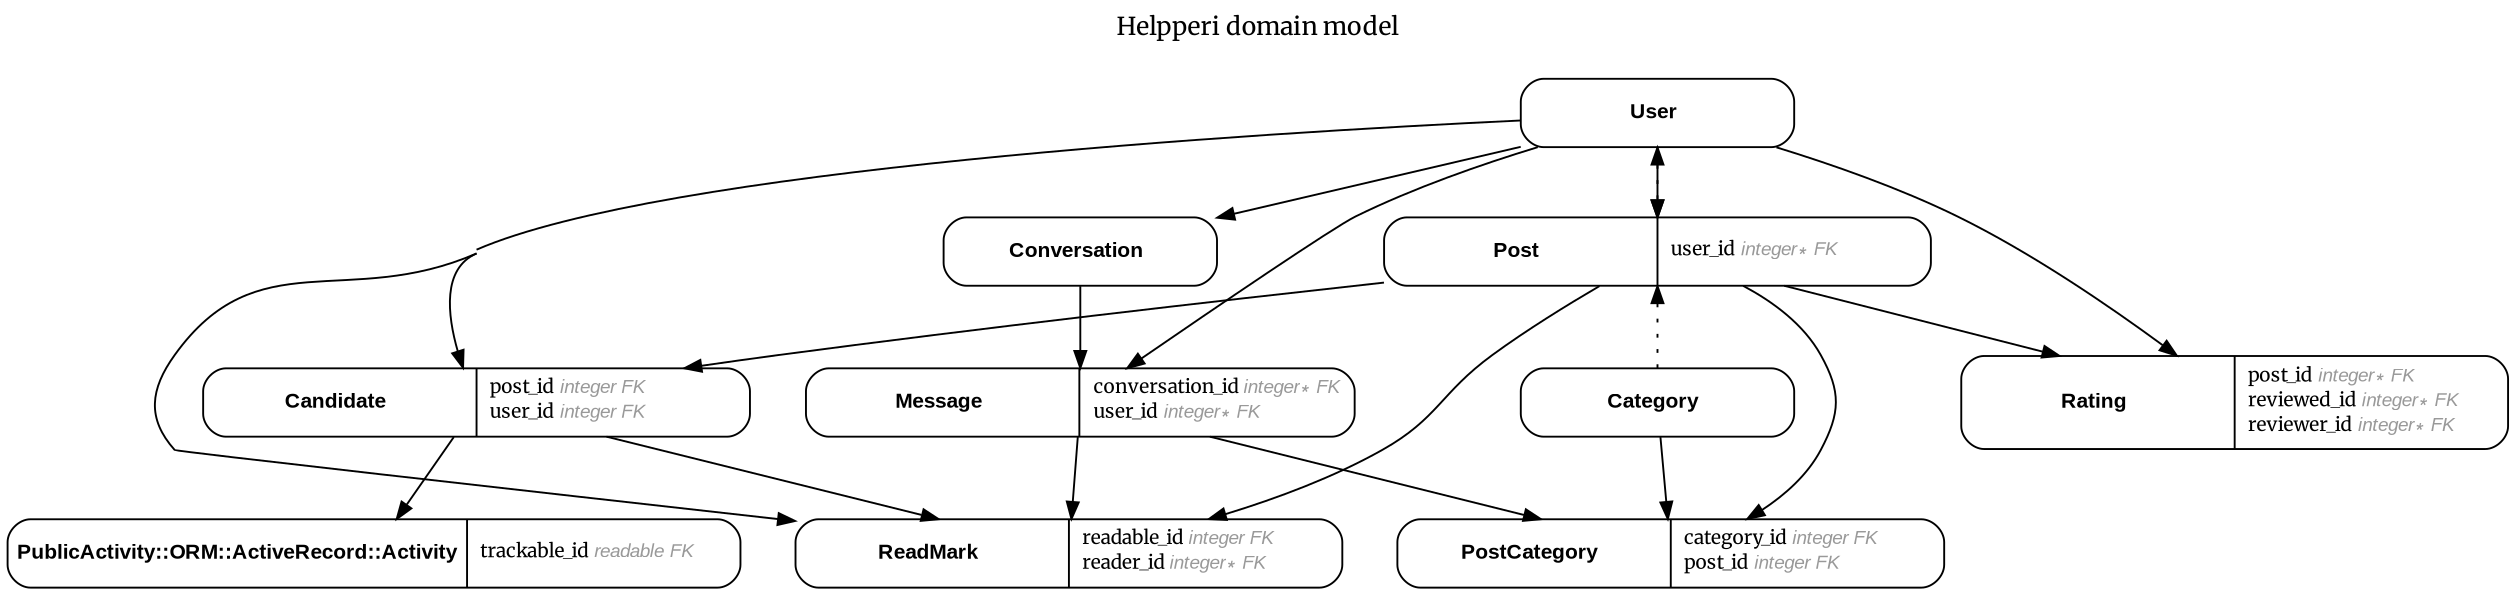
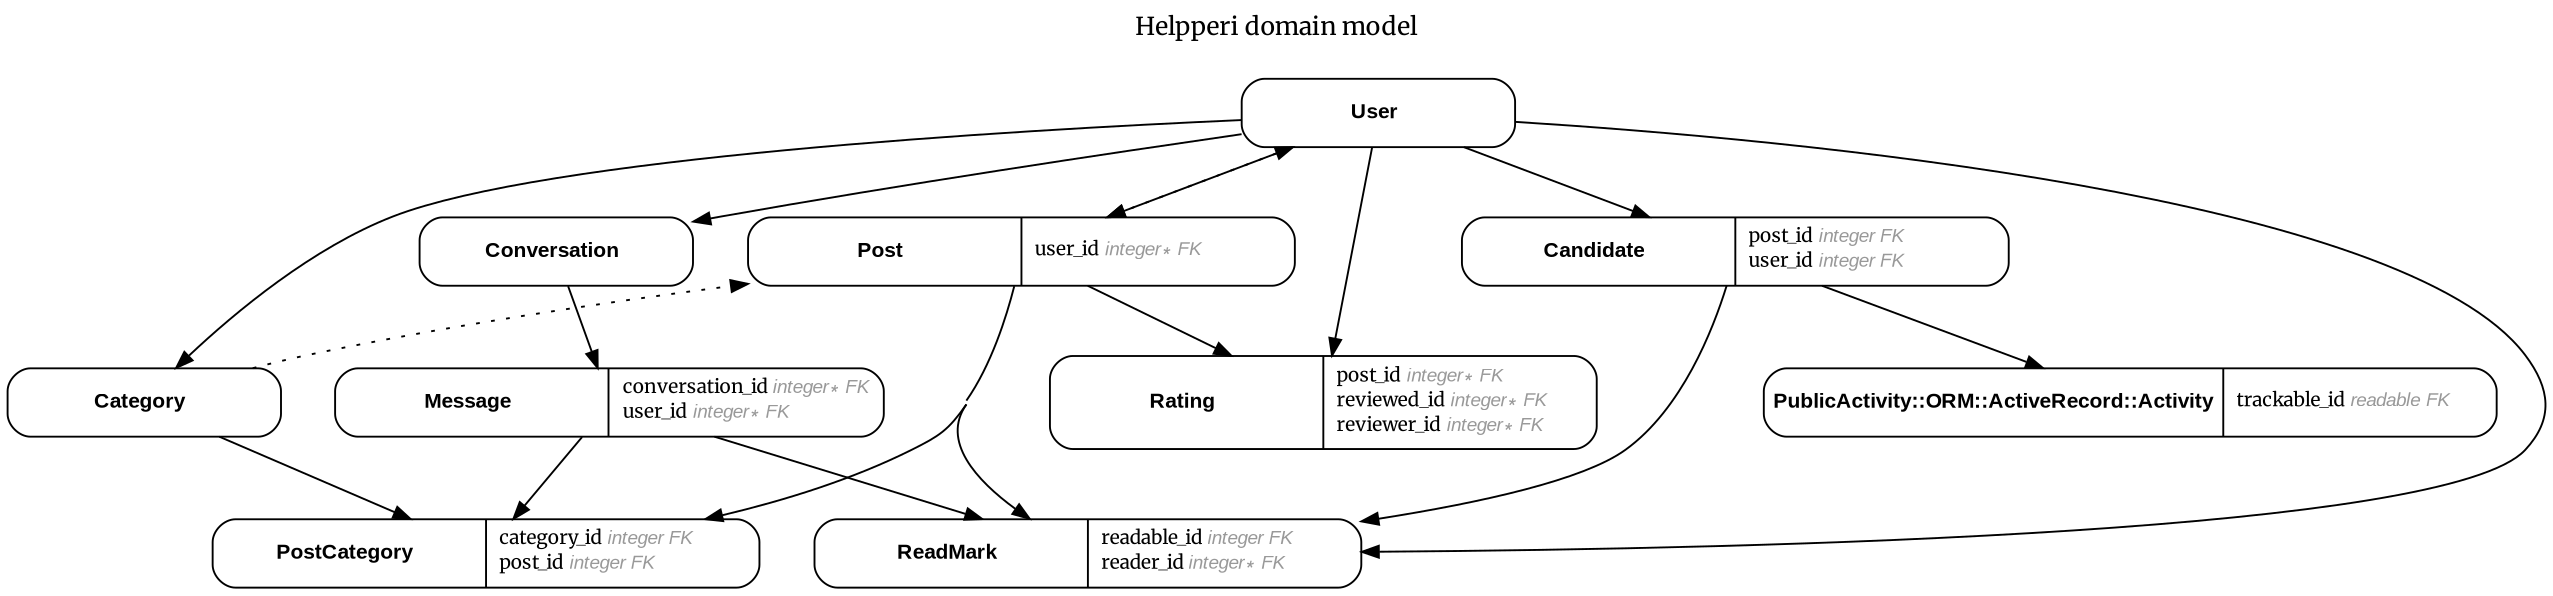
edge "User" -- "Message": now "User" -- "Category"
edge "Post" -- "Candidate": removed
